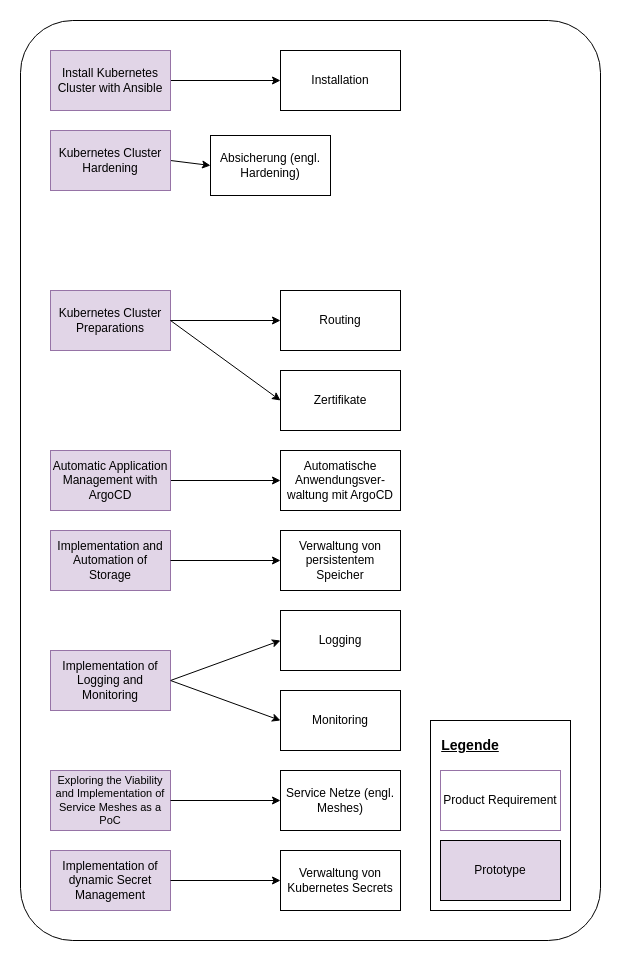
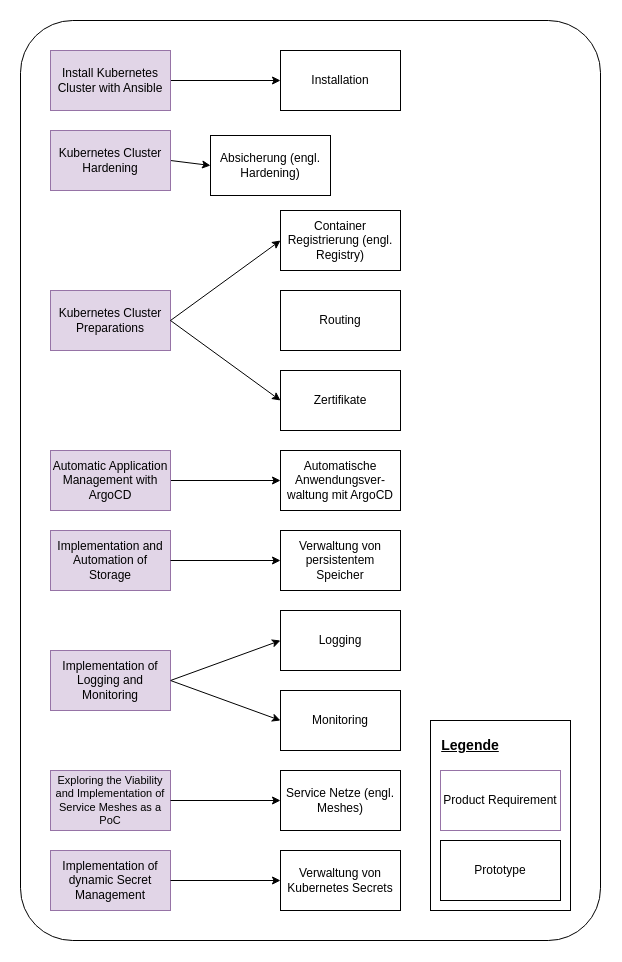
node "Container Registrierung (engl. Registry)": added
edge "Kubernetes Cluster Preparations" -> "Container Registrierung (engl. Registry)": added
edge "Kubernetes Cluster Preparations" -> "Routing": removed
node "Prototype": fillcolor #e1d5e7 -> #ffffff
